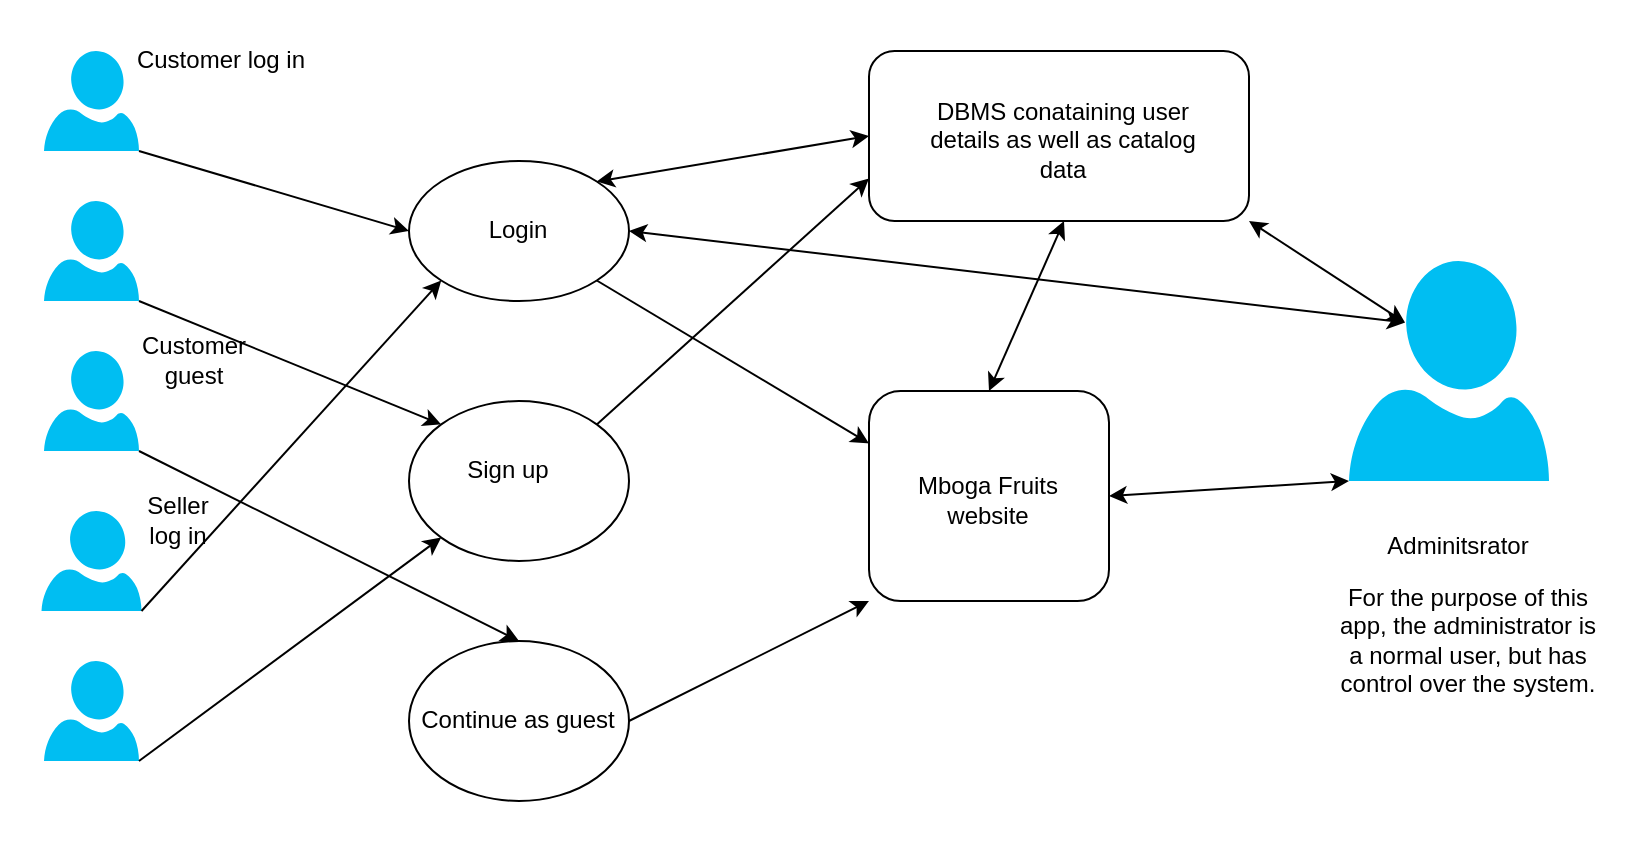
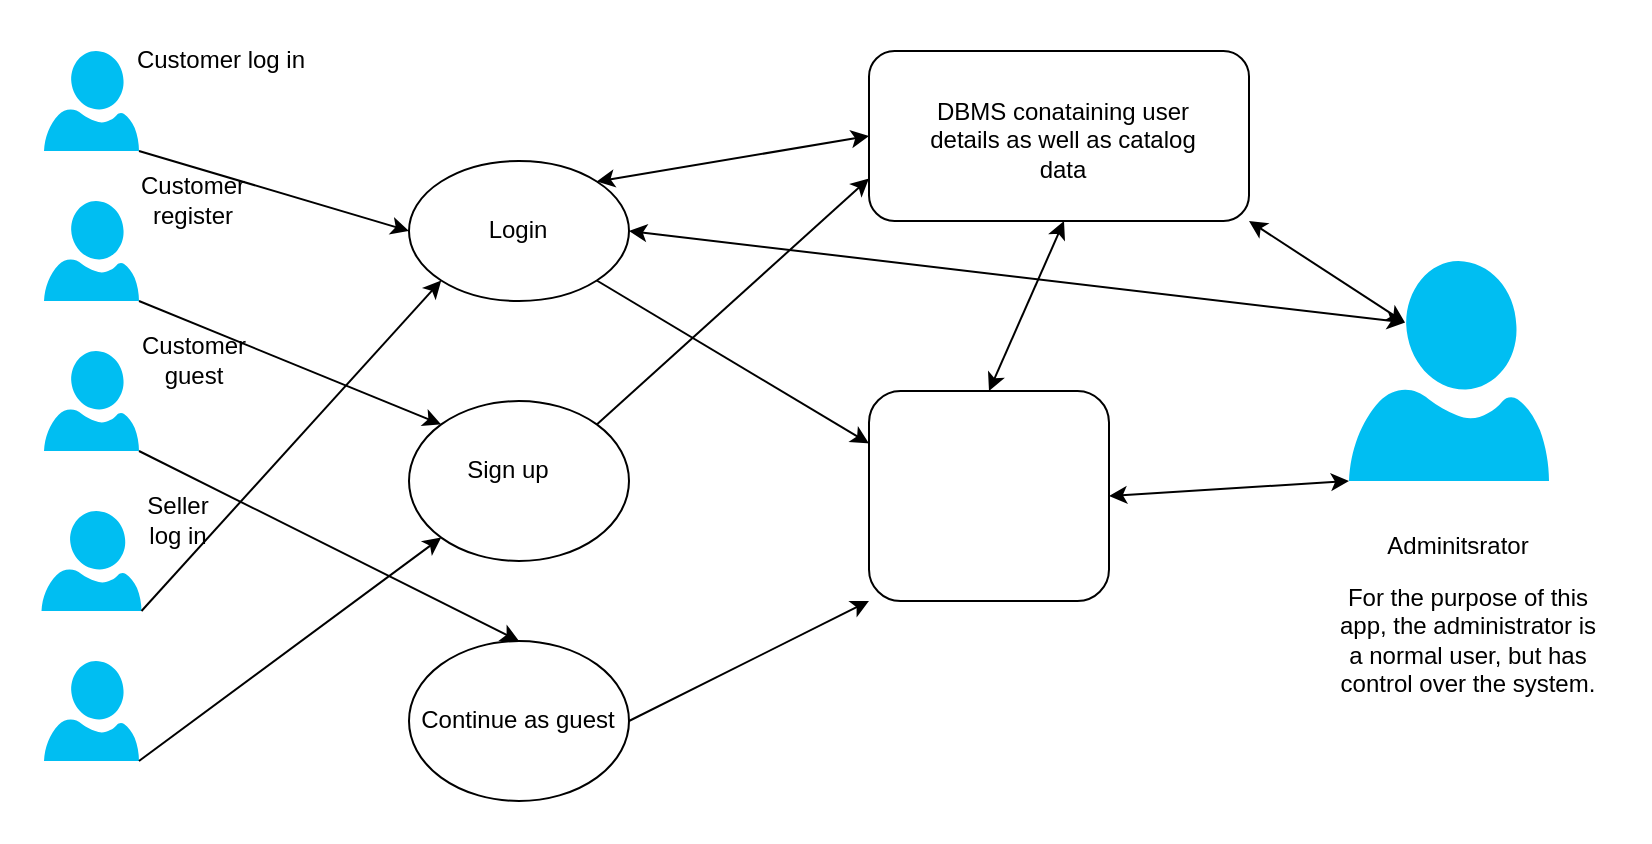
node "Customer register": added
node "Mboga Fruits website": removed
